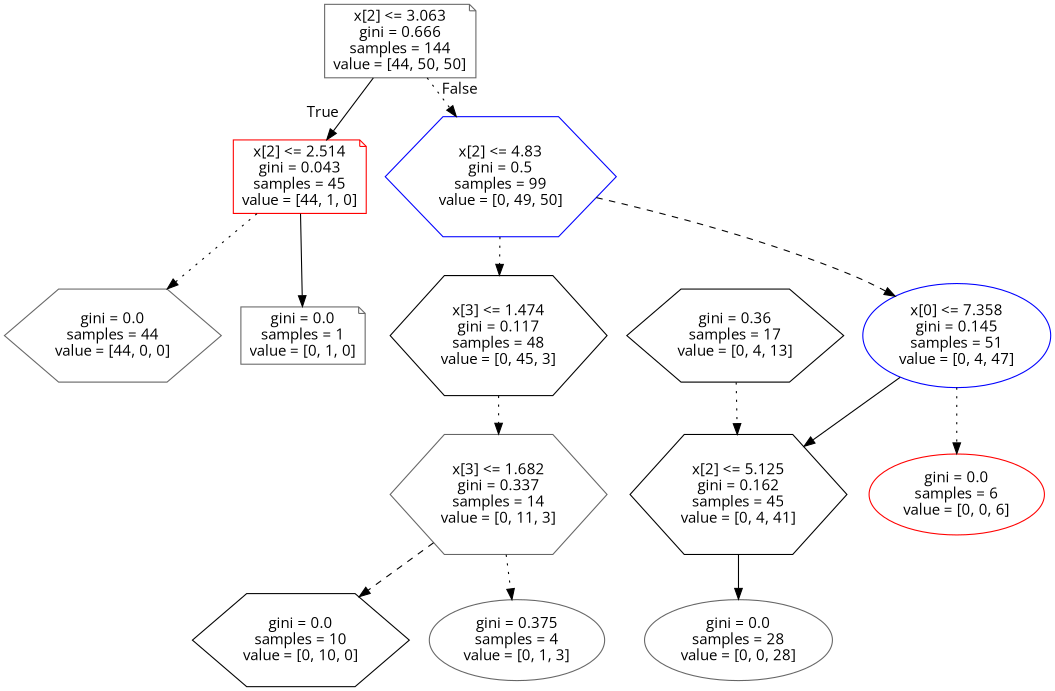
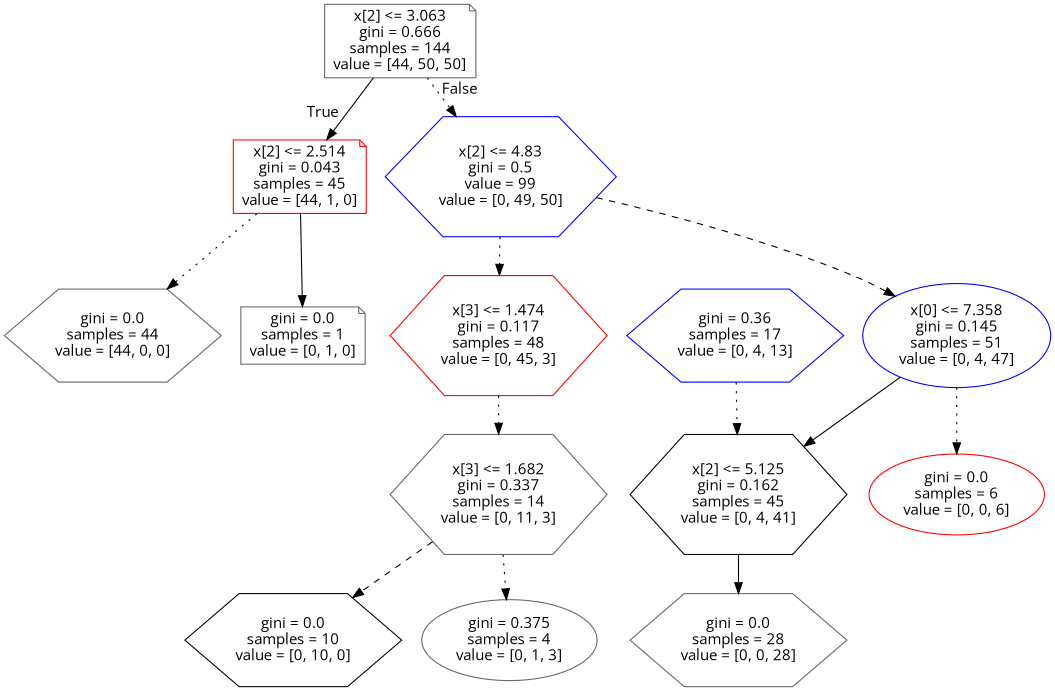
node "x[2] <= 4.83 gini = 0.5 samples = 99 value = [0, 49, 50]": label "x[2] <= 4.83 gini = 0.5 samples = 99 value = [0, 49, 50]" -> "x[2] <= 4.83 gini = 0.5 value = 99 value = [0, 49, 50]"
node "x[3] <= 1.474 gini = 0.117 samples = 48 value = [0, 45, 3]": color black -> red
node "gini = 0.36 samples = 17 value = [0, 4, 13]": color black -> blue
node "gini = 0.0 samples = 28 value = [0, 0, 28]": shape ellipse -> hexagon
